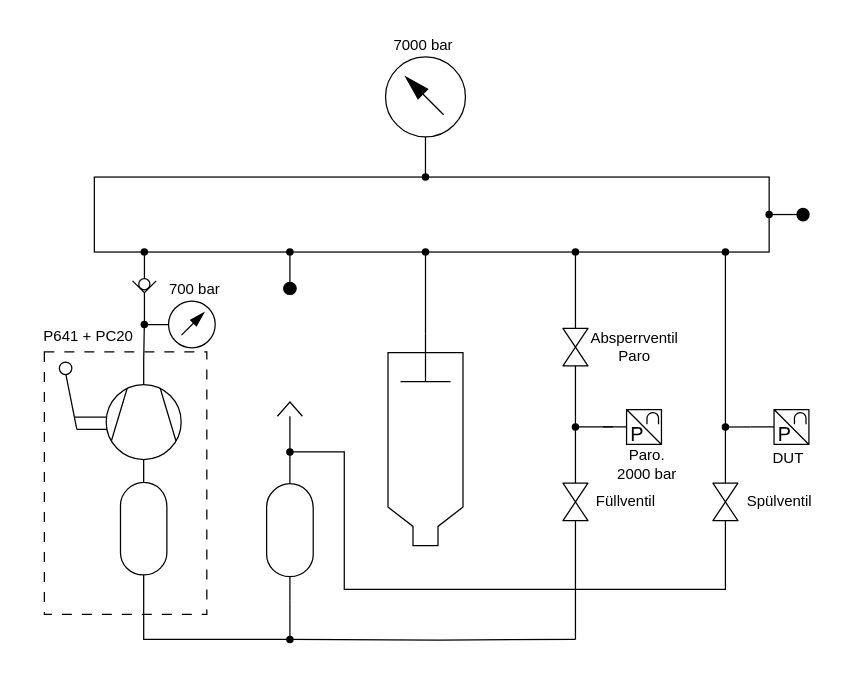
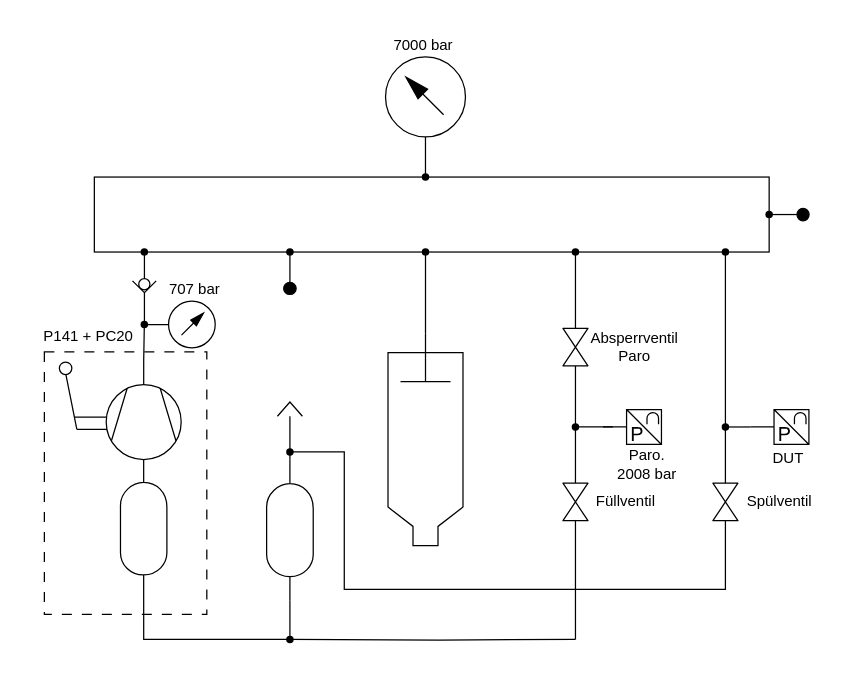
node "700 bar": label "700 bar" -> "707 bar"
node "P641 + PC20": label "P641 + PC20" -> "P141 + PC20"
node "Paro. 2000 bar": label "Paro. 2000 bar" -> "Paro. 2008 bar"
